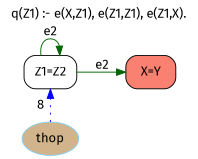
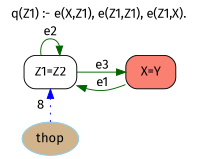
edge "Z1=Z2" -> "X=Y": label "e2" -> "e3"
edge "X=Y" -> "Z1=Z2": added, label "e1"
